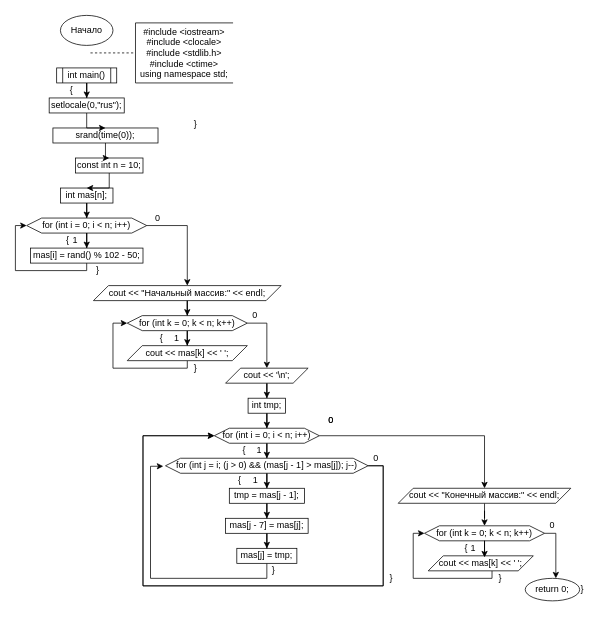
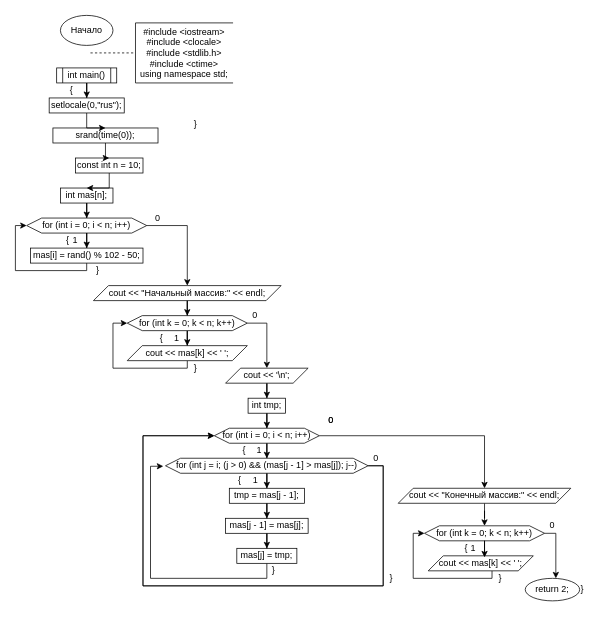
node "mas[j - 7] = mas[j];": label "mas[j - 7] = mas[j];" -> "mas[j - 1] = mas[j];"
node "return 0;": label "return 0;" -> "return 2;"
